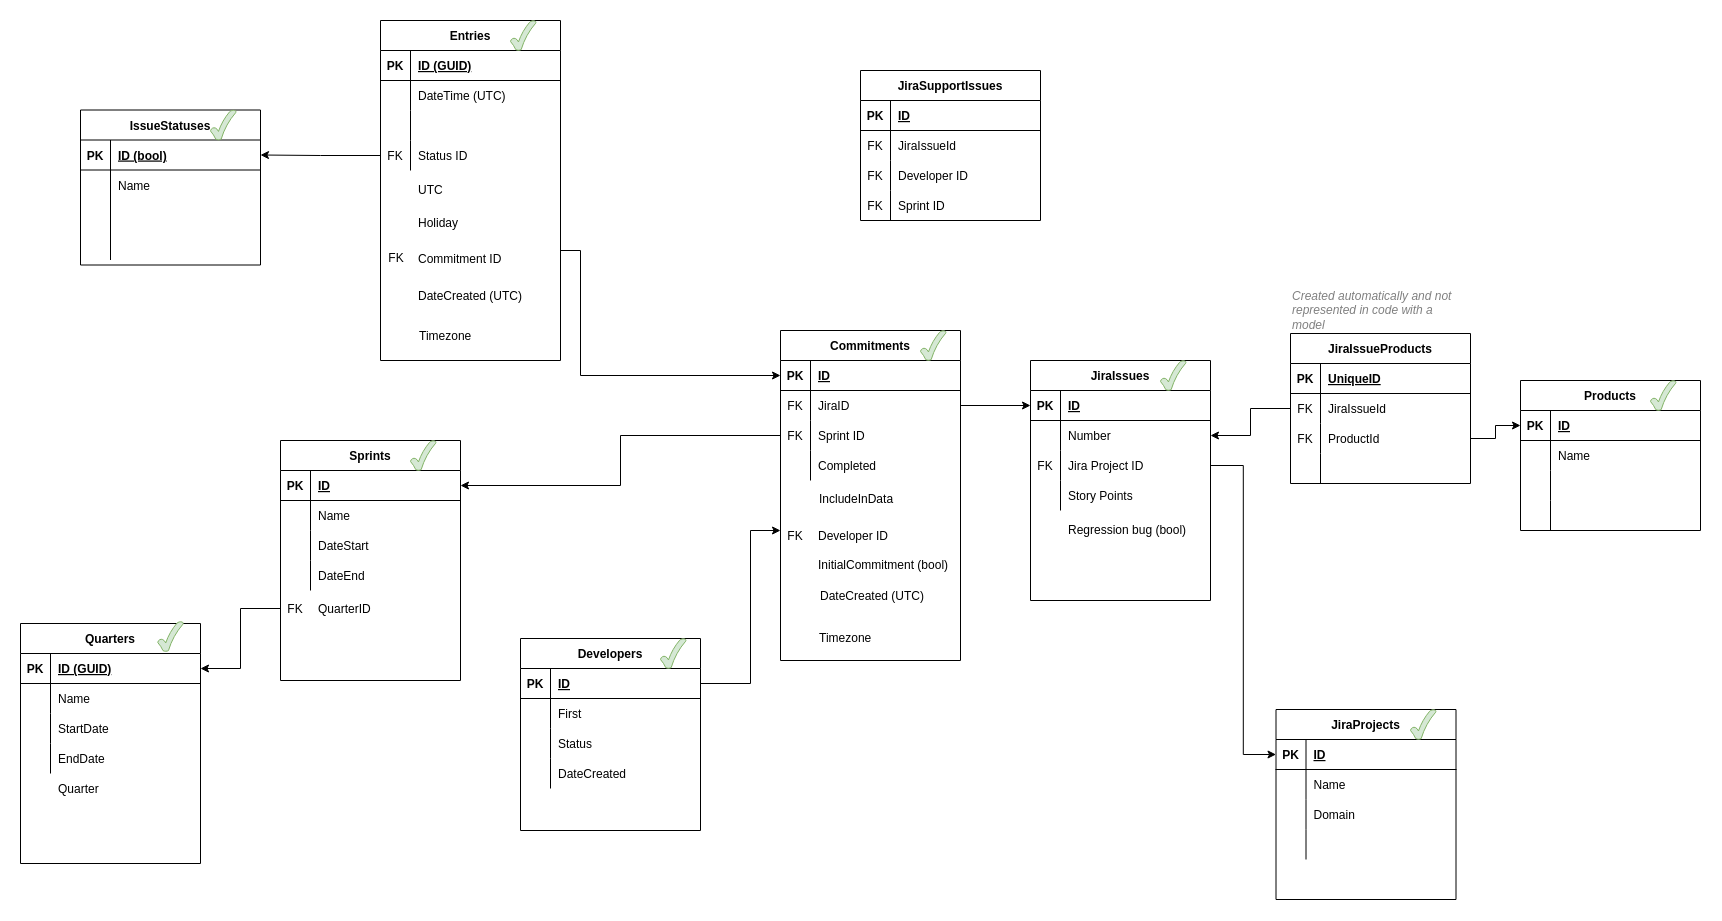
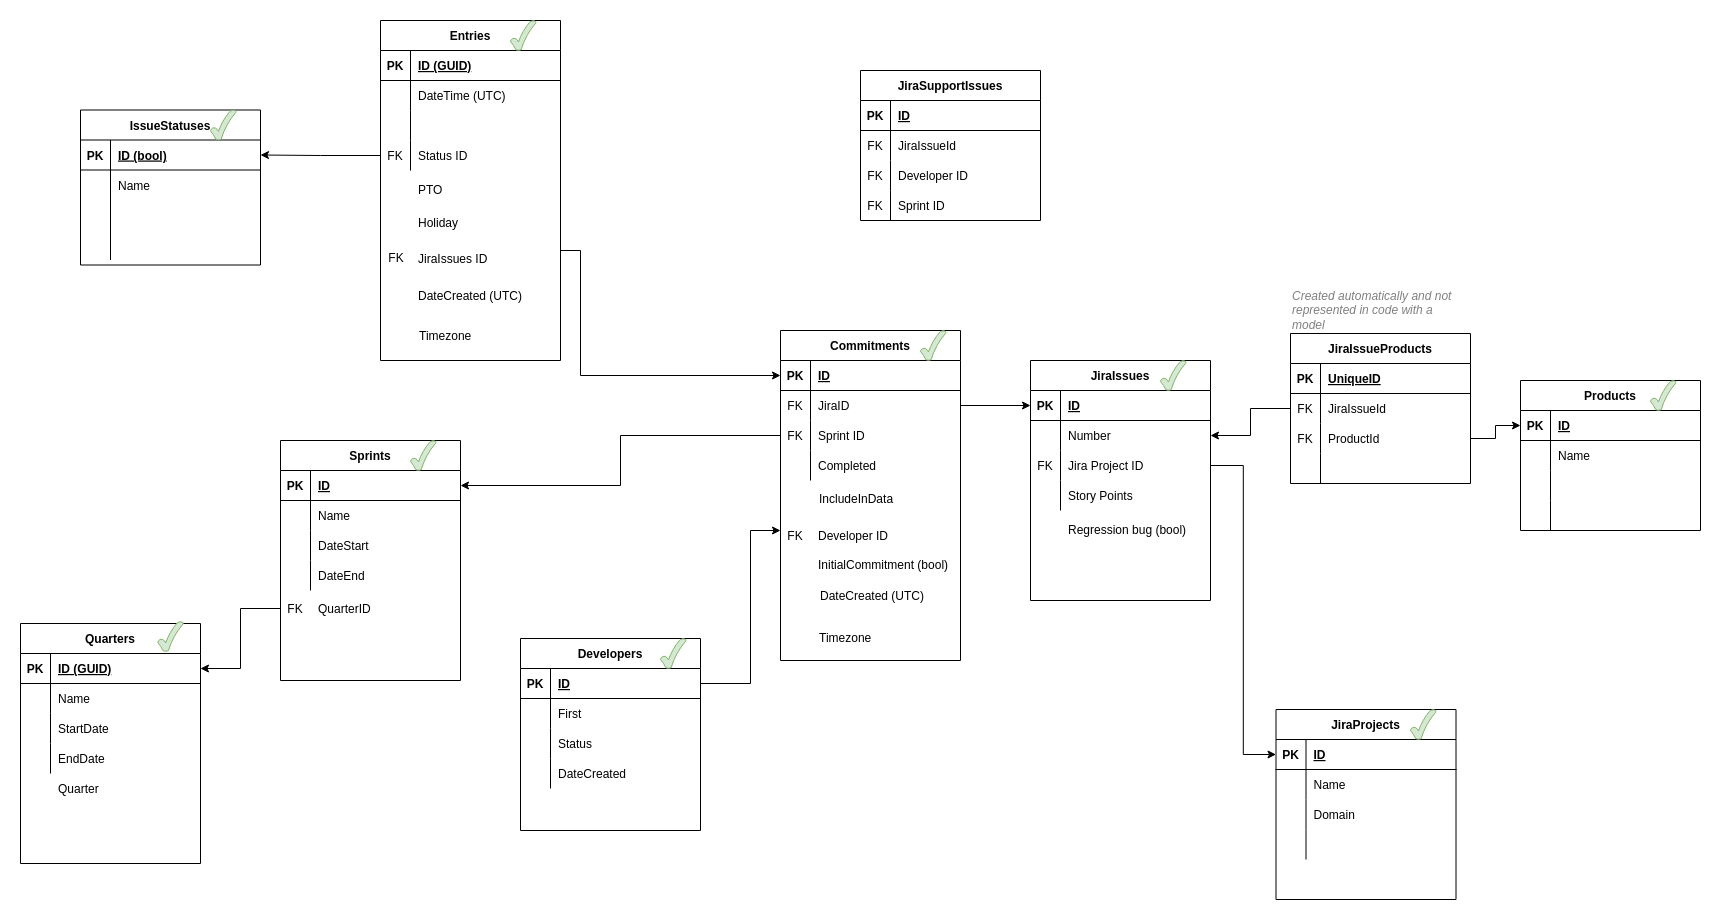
node "UTC": label "UTC" -> "PTO"
node "Commitment ID": label "Commitment ID" -> "JiraIssues ID"
